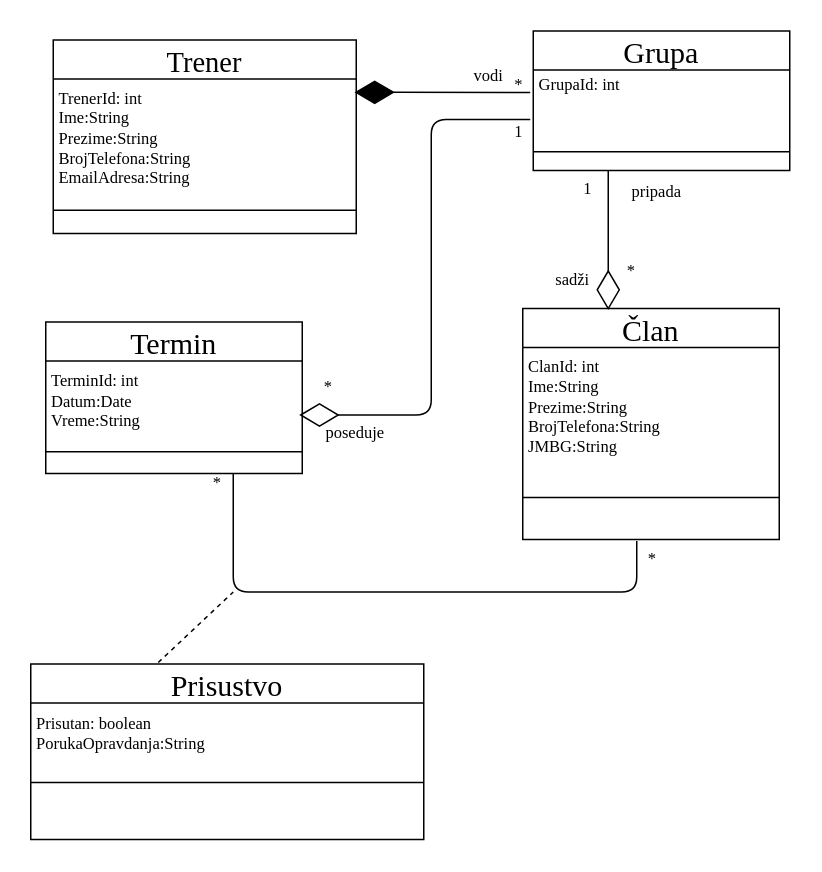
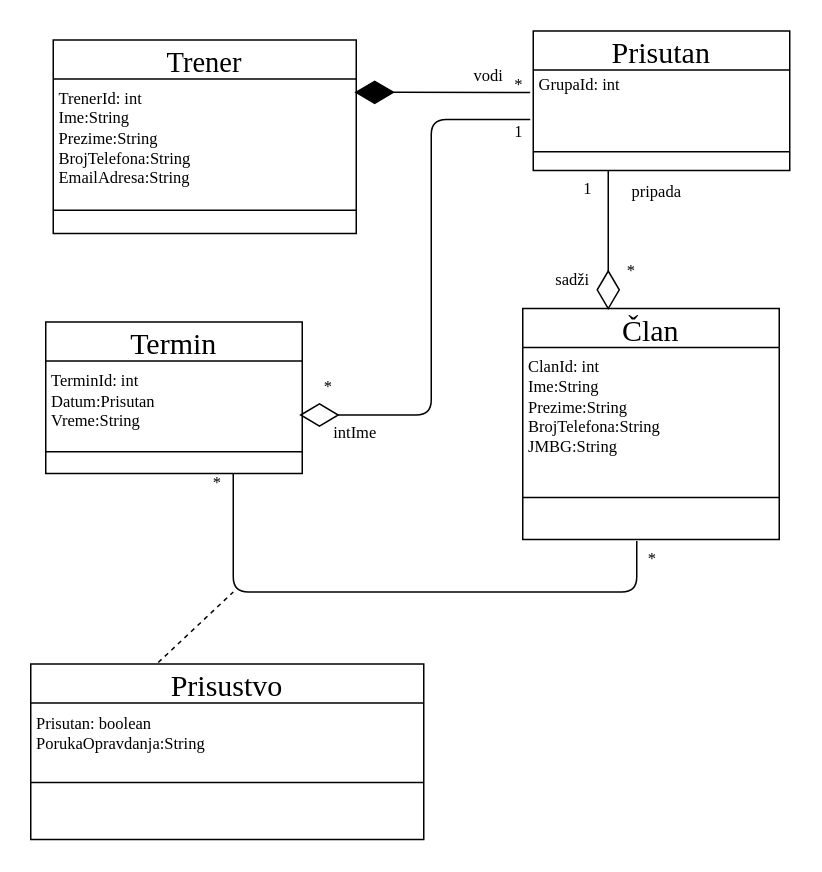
node "Grupa": label "Grupa" -> "Prisutan"
node "TerminId: intDatum:DateVreme:String": label "TerminId: intDatum:DateVreme:String" -> "TerminId: intDatum:PrisutanVreme:String"
node "poseduje": label "poseduje" -> "intIme"
